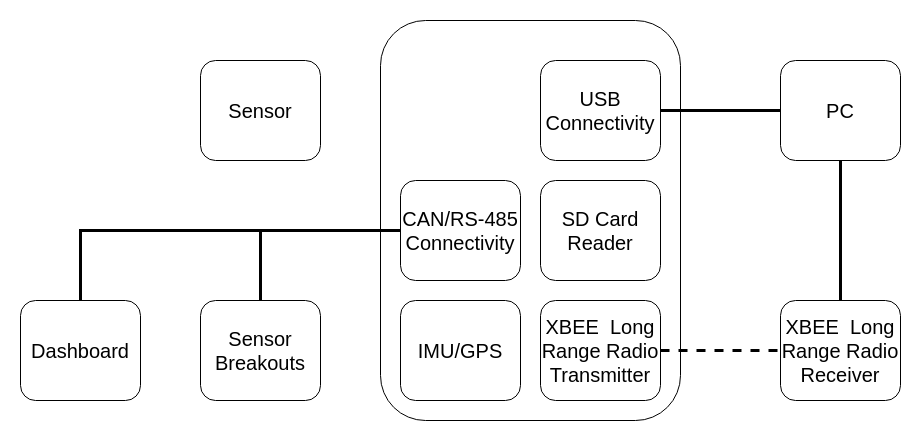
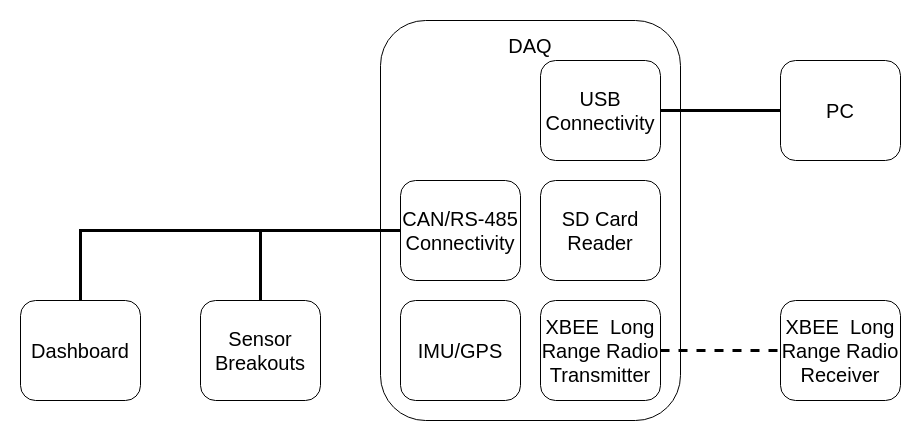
node "DAQ": added
node "Sensor": removed
edge "PC" -- "XBEE Long Range Radio Receiver": removed
